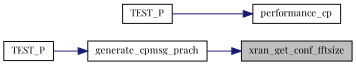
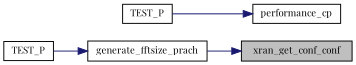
node "generate_cpmsg_prach": label "generate_cpmsg_prach" -> "generate_fftsize_prach"
node "xran_get_conf_fftsize": label "xran_get_conf_fftsize" -> "xran_get_conf_conf"
